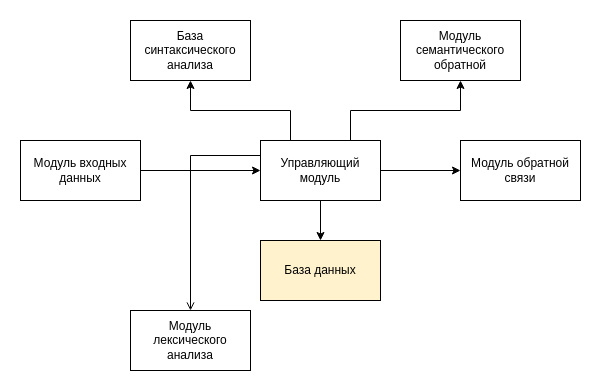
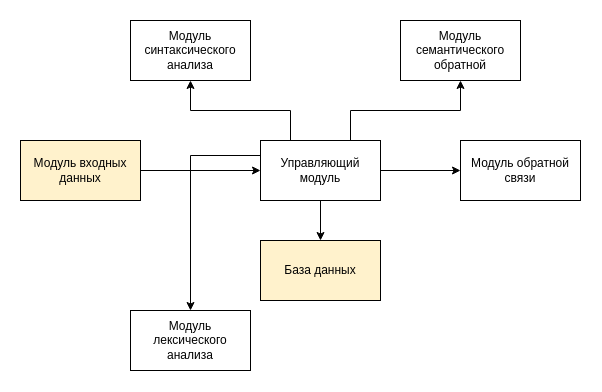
node "База синтаксического анализа": label "База синтаксического анализа" -> "Модуль синтаксического анализа"
node "Модуль входных данных": fillcolor #ffffff -> #fff2cc
edge "Управляющий модуль" -> "Модуль лексического анализа": arrowhead open -> classic
